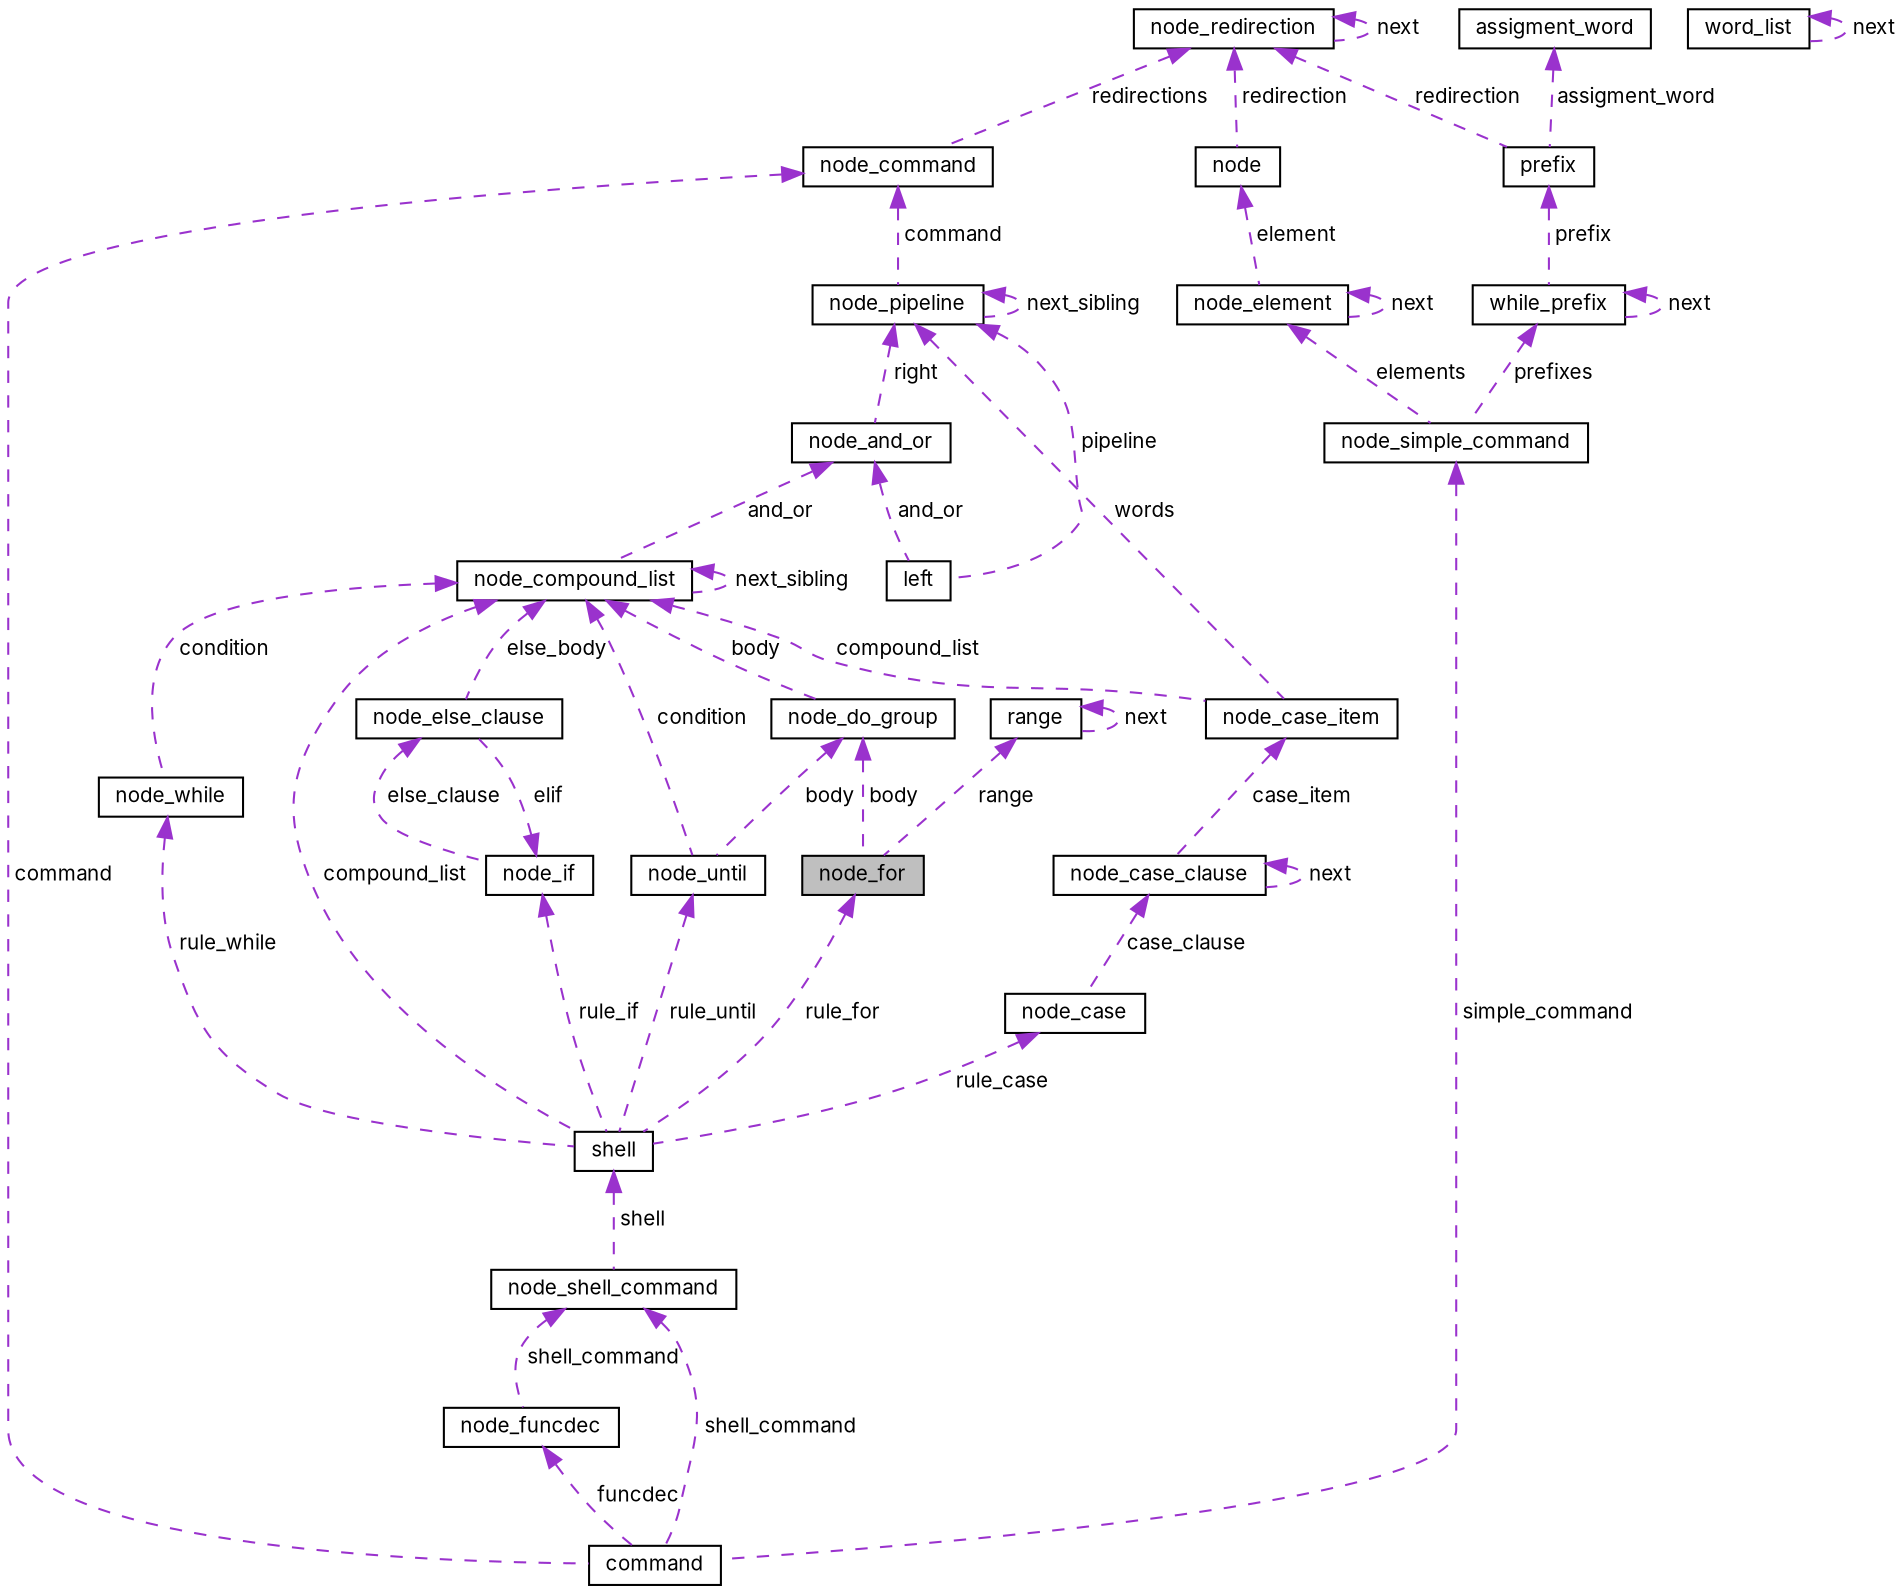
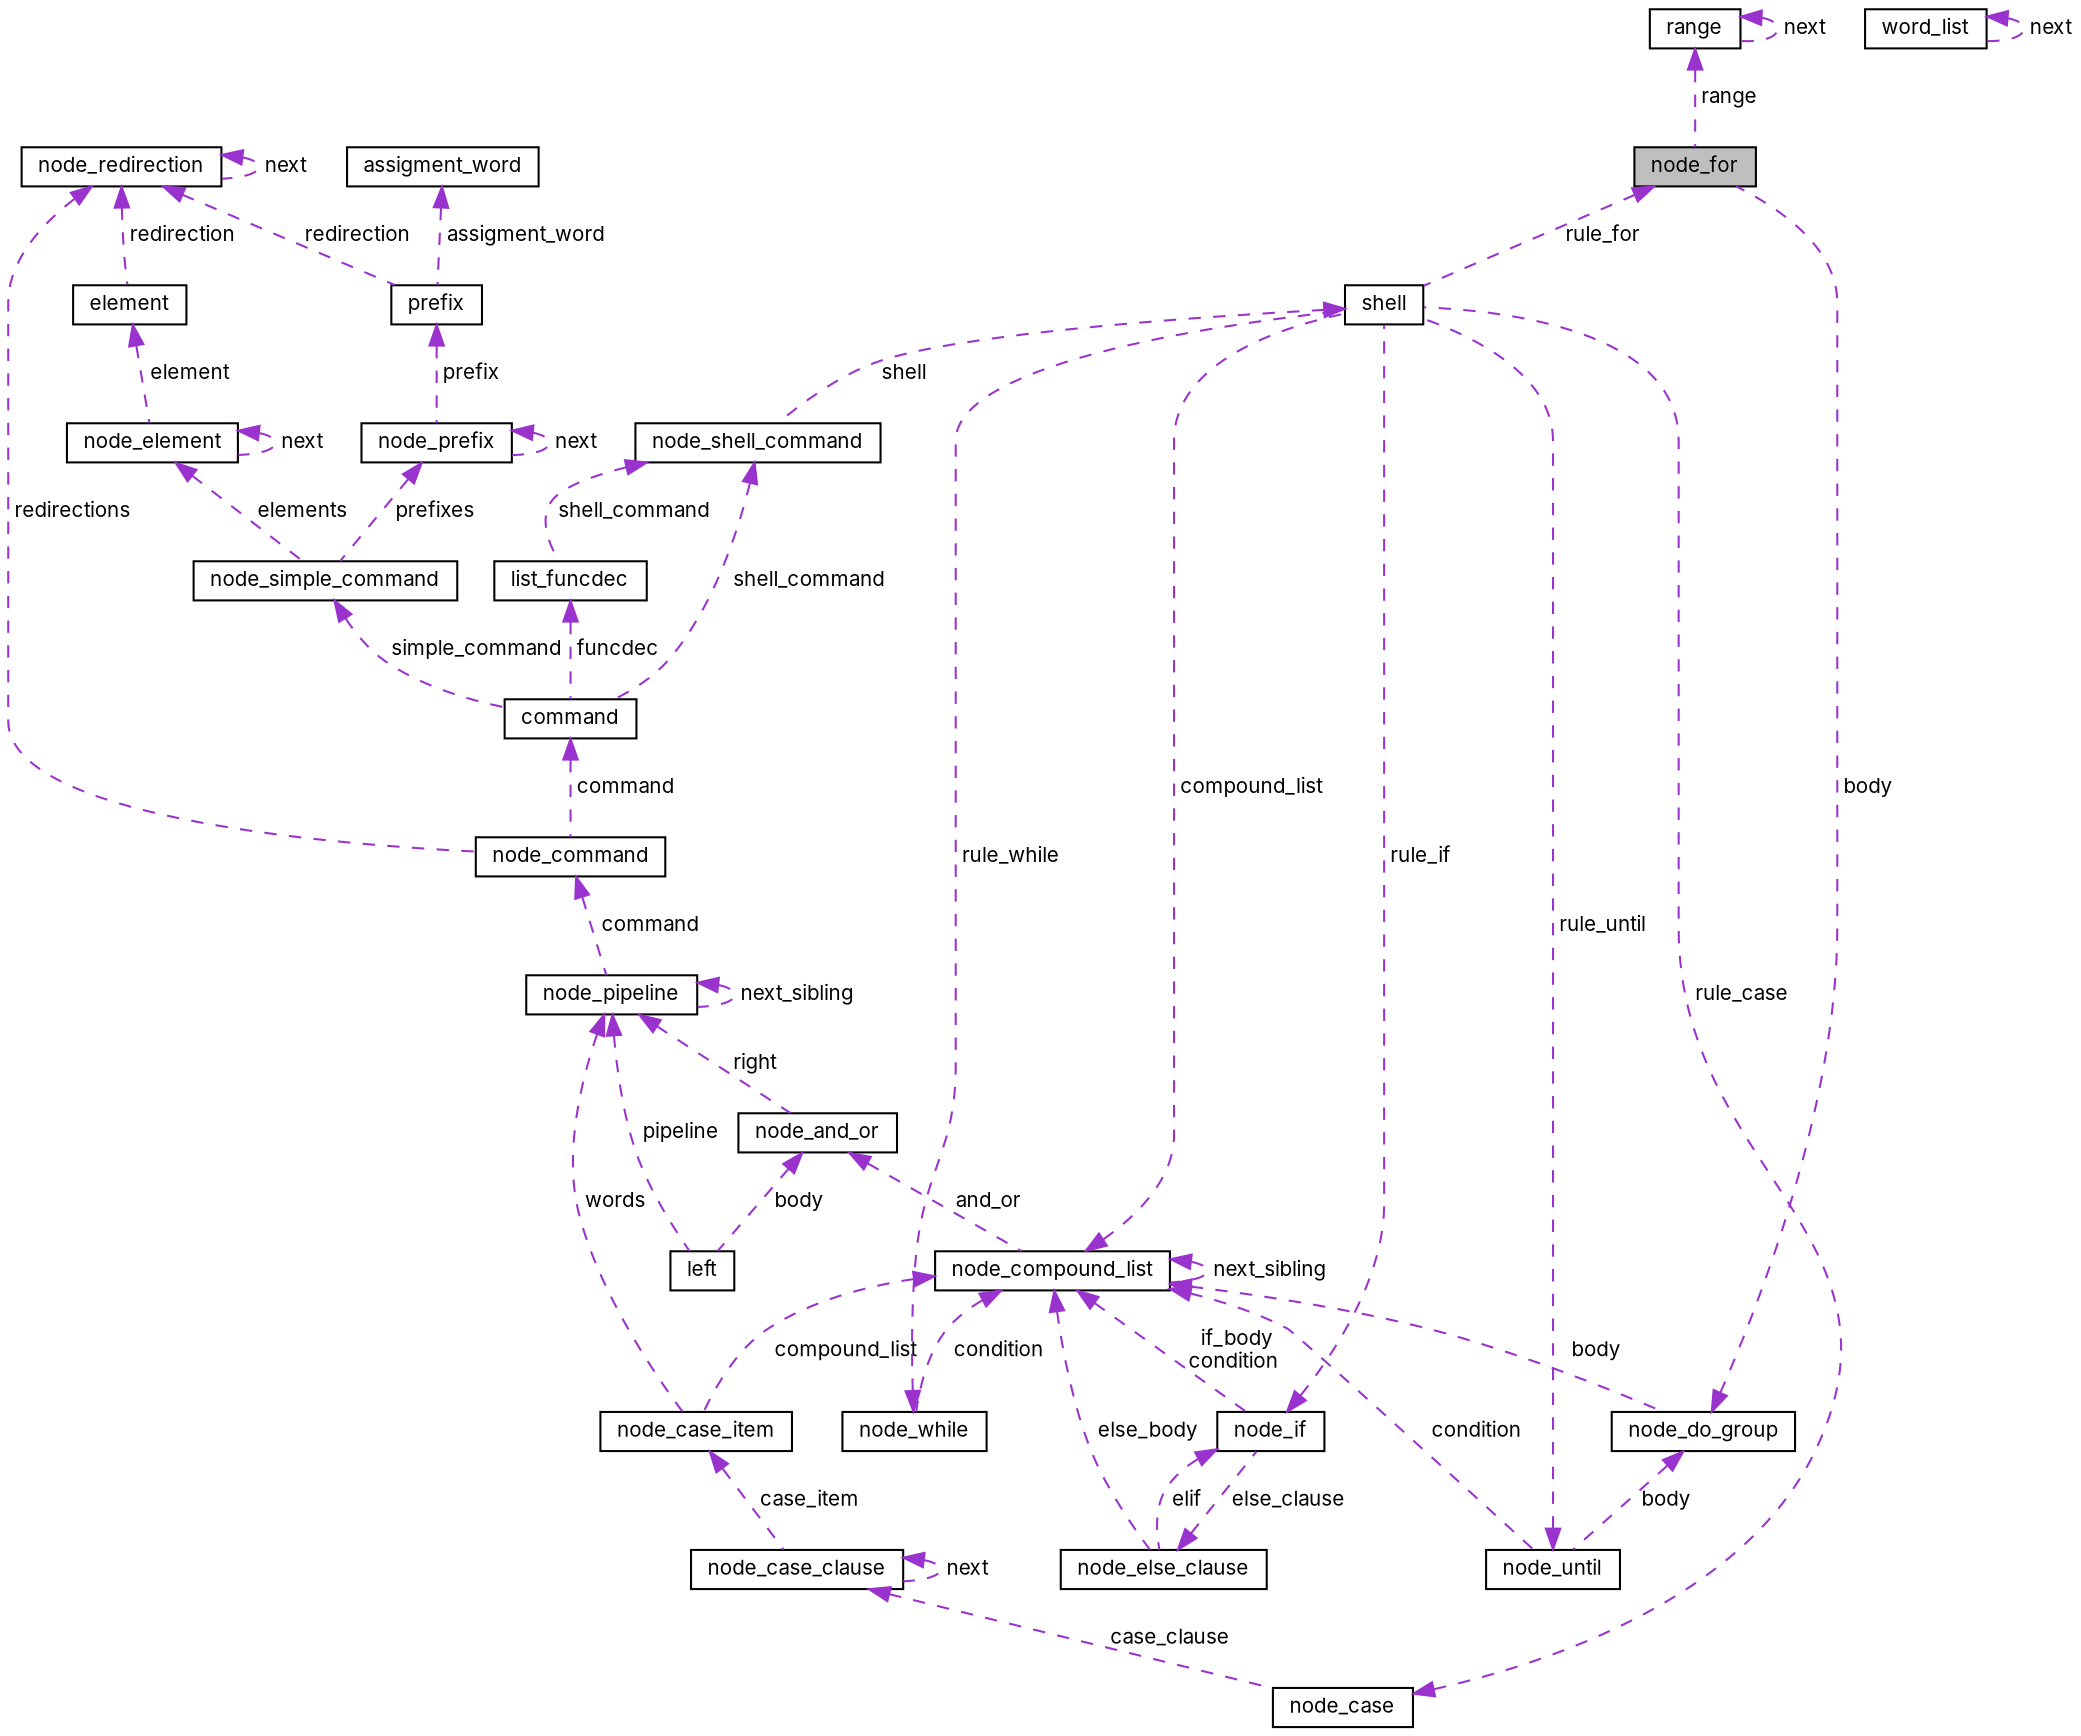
node "node": label "node" -> "element"
node "while_prefix": label "while_prefix" -> "node_prefix"
edge "left" -> "node_and_or": label " and_or" -> " body"
edge "command" -> "node_command": reversed
edge "node_if" -> "node_compound_list": added, label "if_body condition"
node "node_funcdec": label "node_funcdec" -> "list_funcdec"
